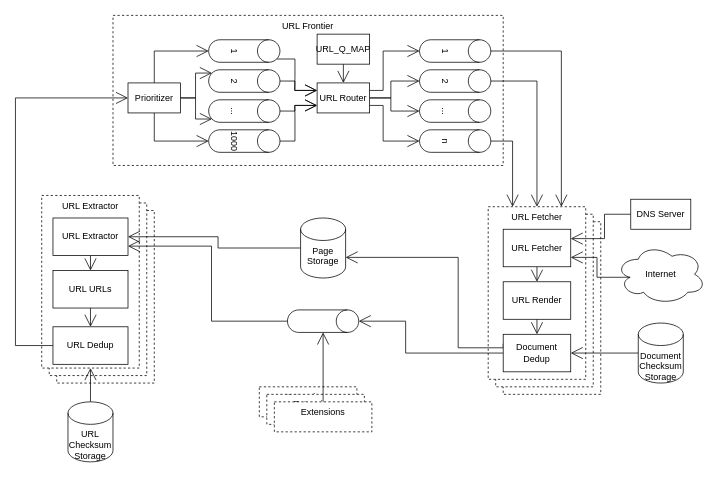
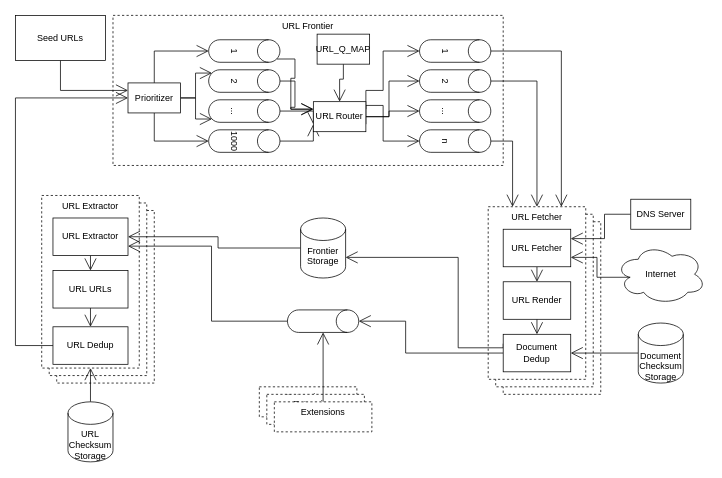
node "Seed URLs": added
edge "Seed URLs" -> "Prioritizer": added
node "URL Router": moved (343, 98) -> (339, 117)
node "Page Storage": label "Page Storage" -> "Frontier Storage"
